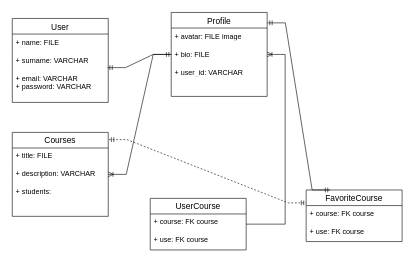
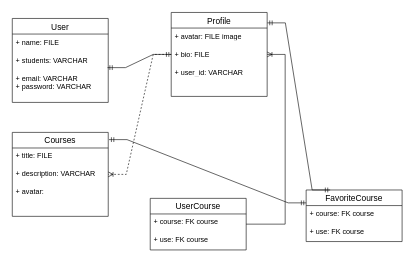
node "+ surname: VARCHAR": label "+ surname: VARCHAR" -> "+ students: VARCHAR"
edge "Profile" -> "Courses": style solid -> dashed
edge "Courses" -- "FavoriteCourse": style dashed -> solid
node "+ students:": label "+ students:" -> "+ avatar:"
